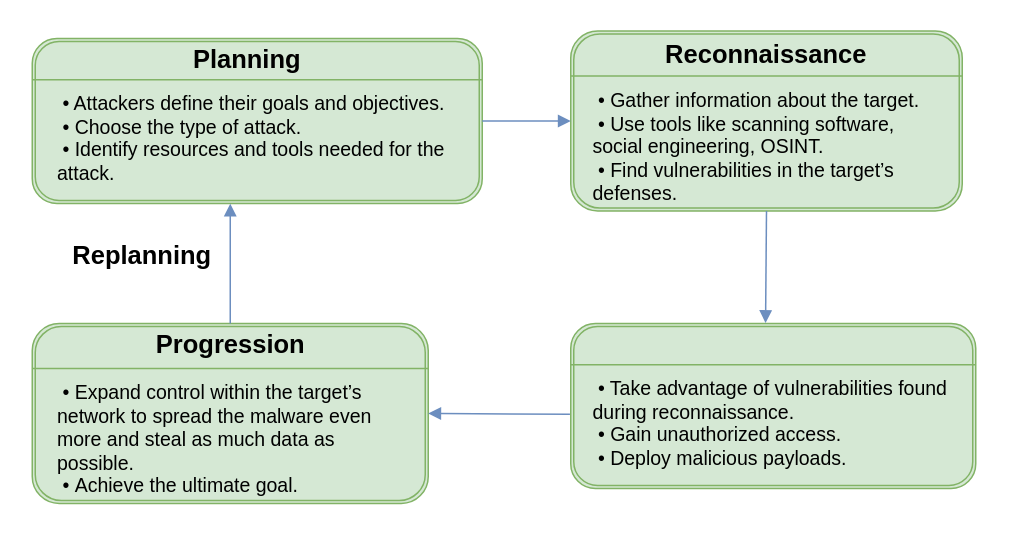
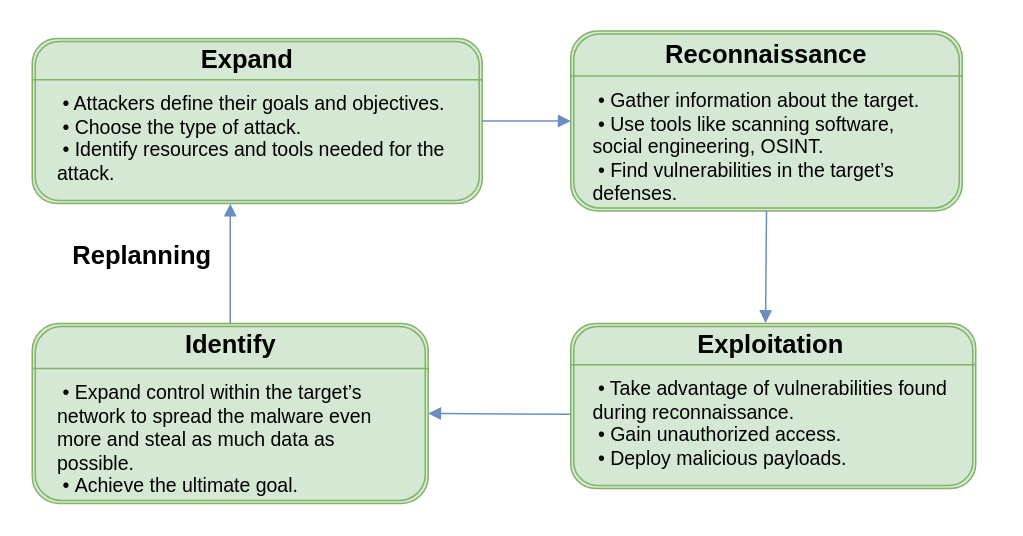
node "Planning": label "Planning" -> "Expand"
node "Progression": label "Progression" -> "Identify"
node "Exploitation": added
